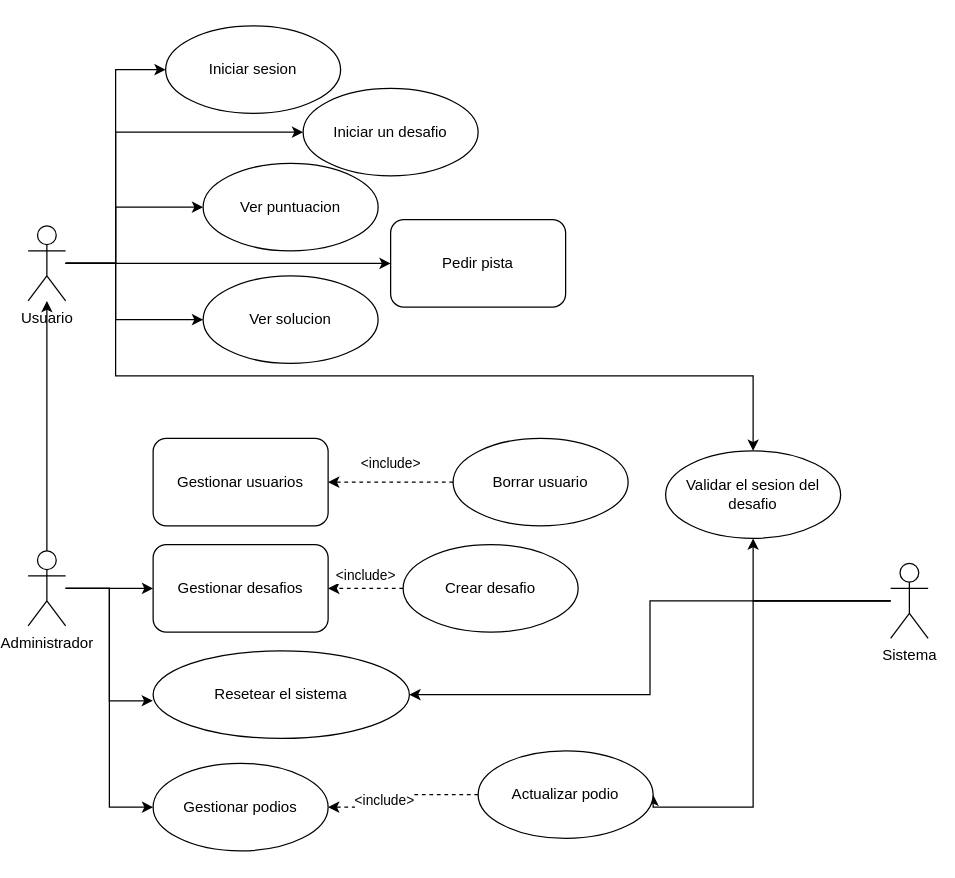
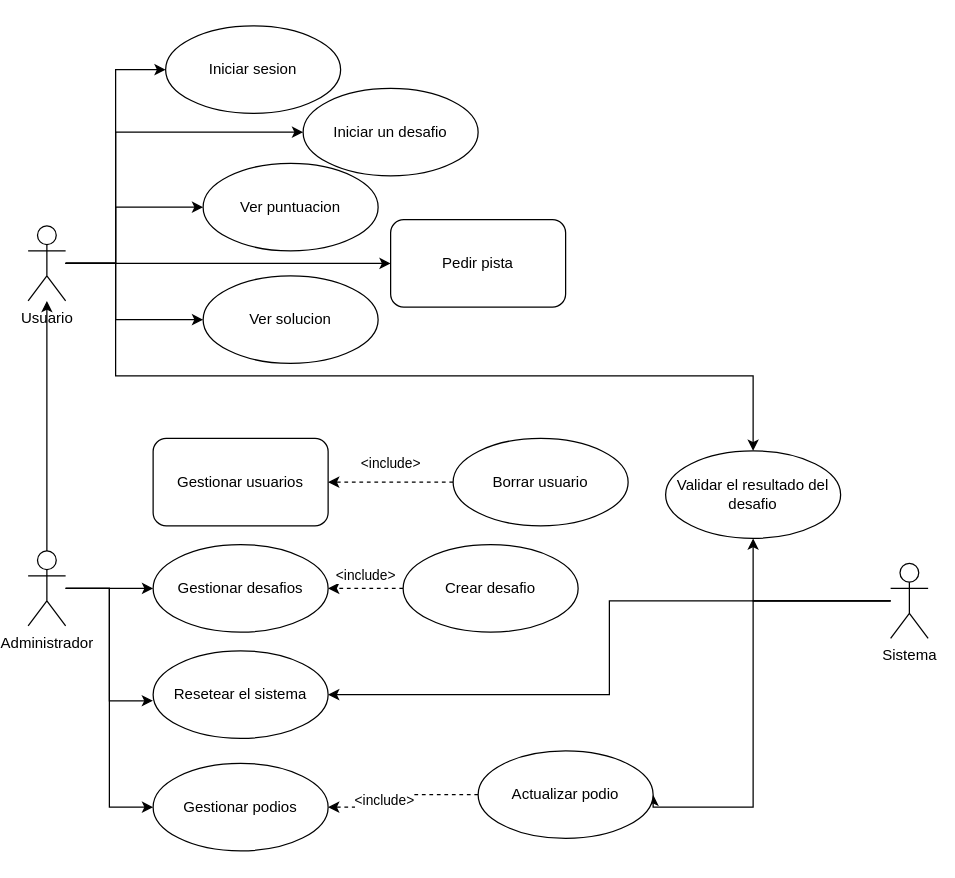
node "Validar el sesion del desafio": label "Validar el sesion del desafio" -> "Validar el resultado del desafio"
node "Gestionar desafios": shape rounded rectangle -> ellipse
node "Resetear el sistema": size 256x88 -> 175x88
